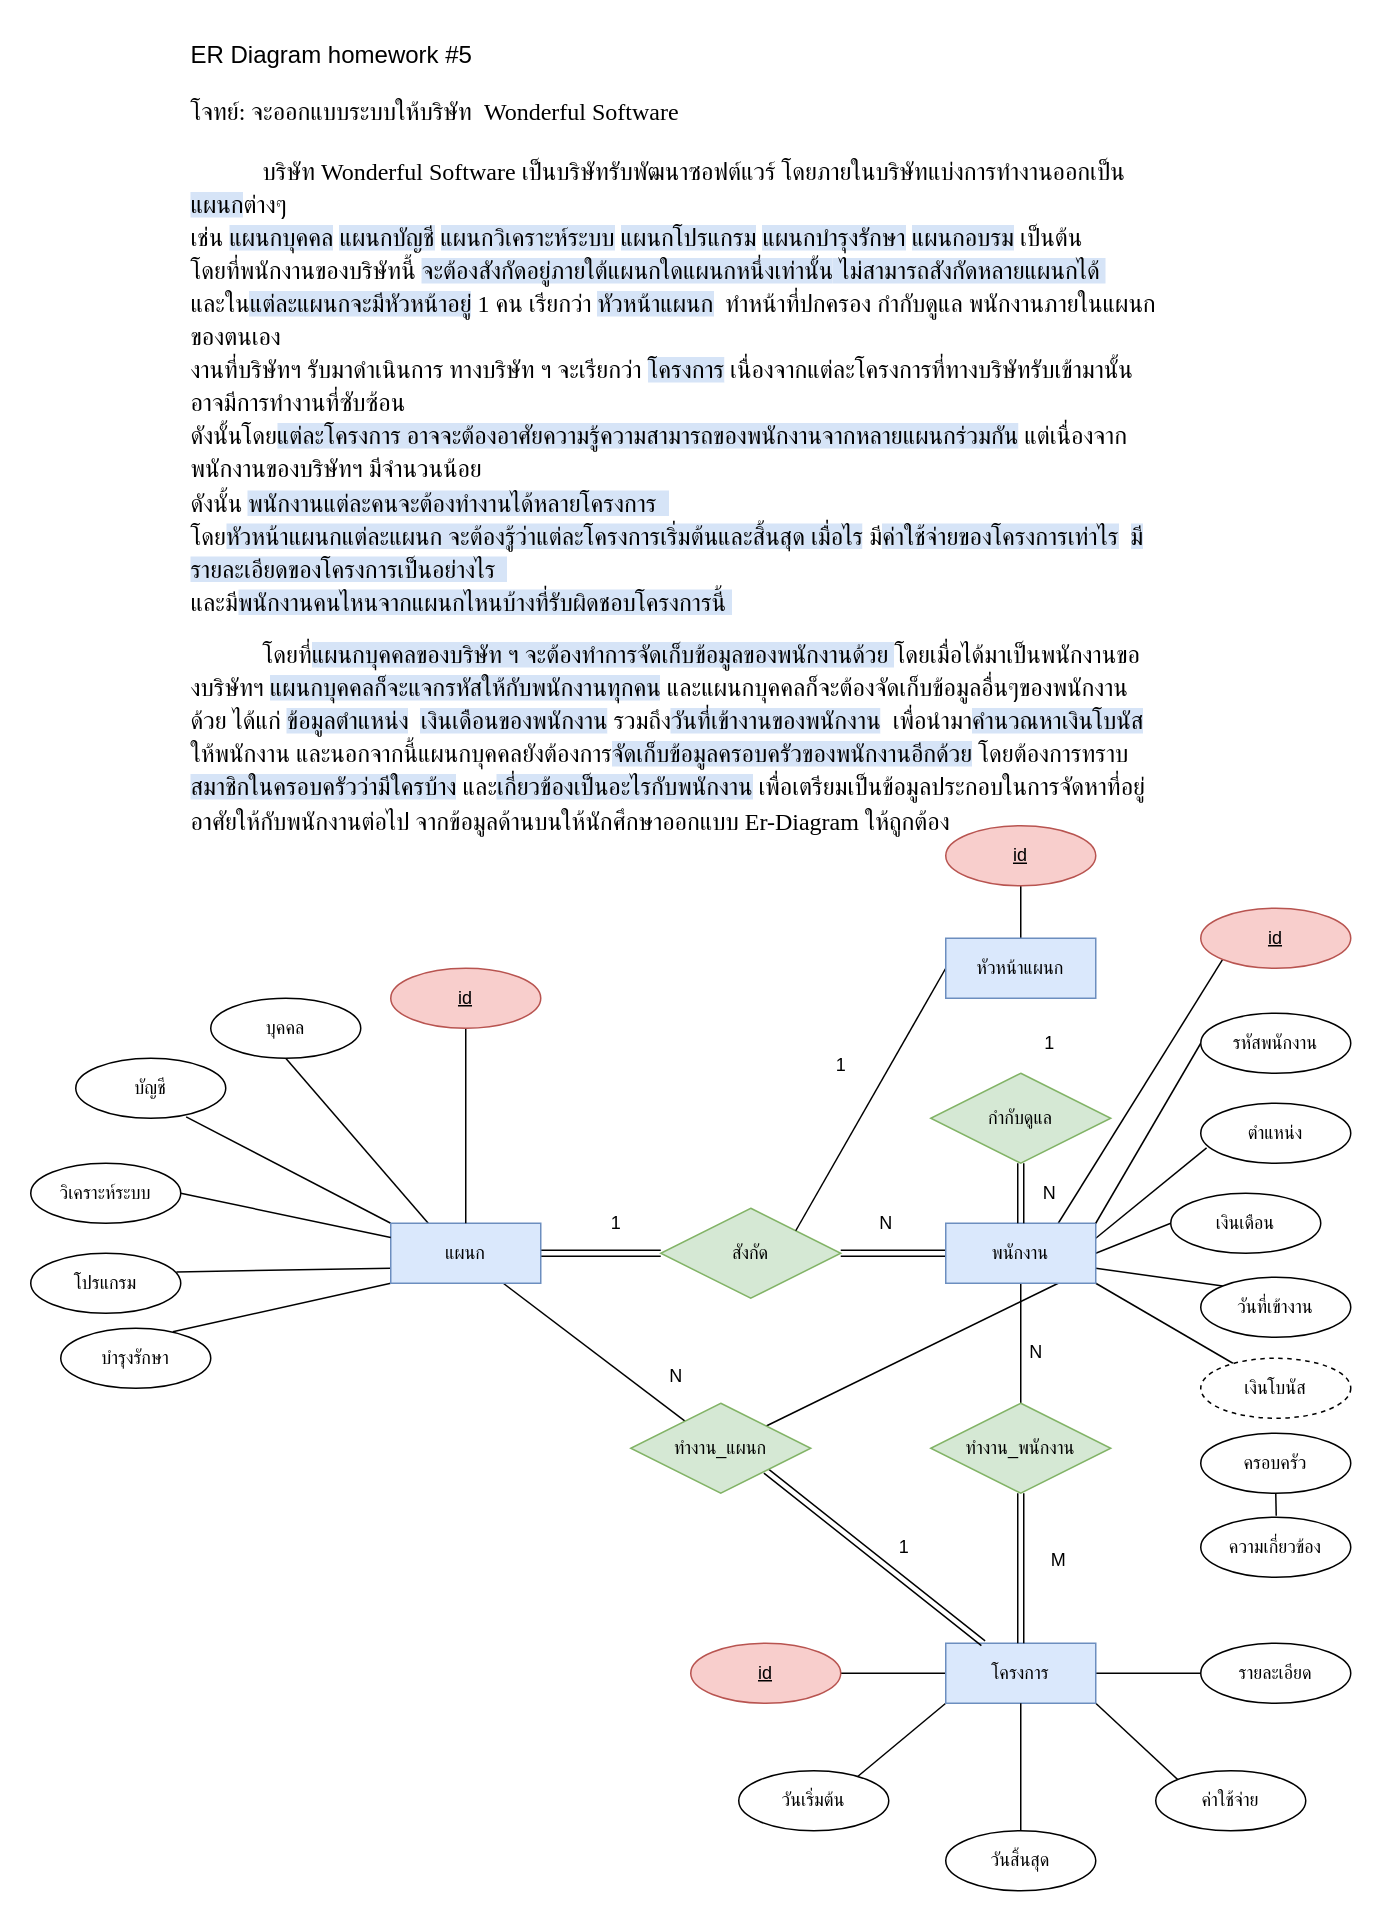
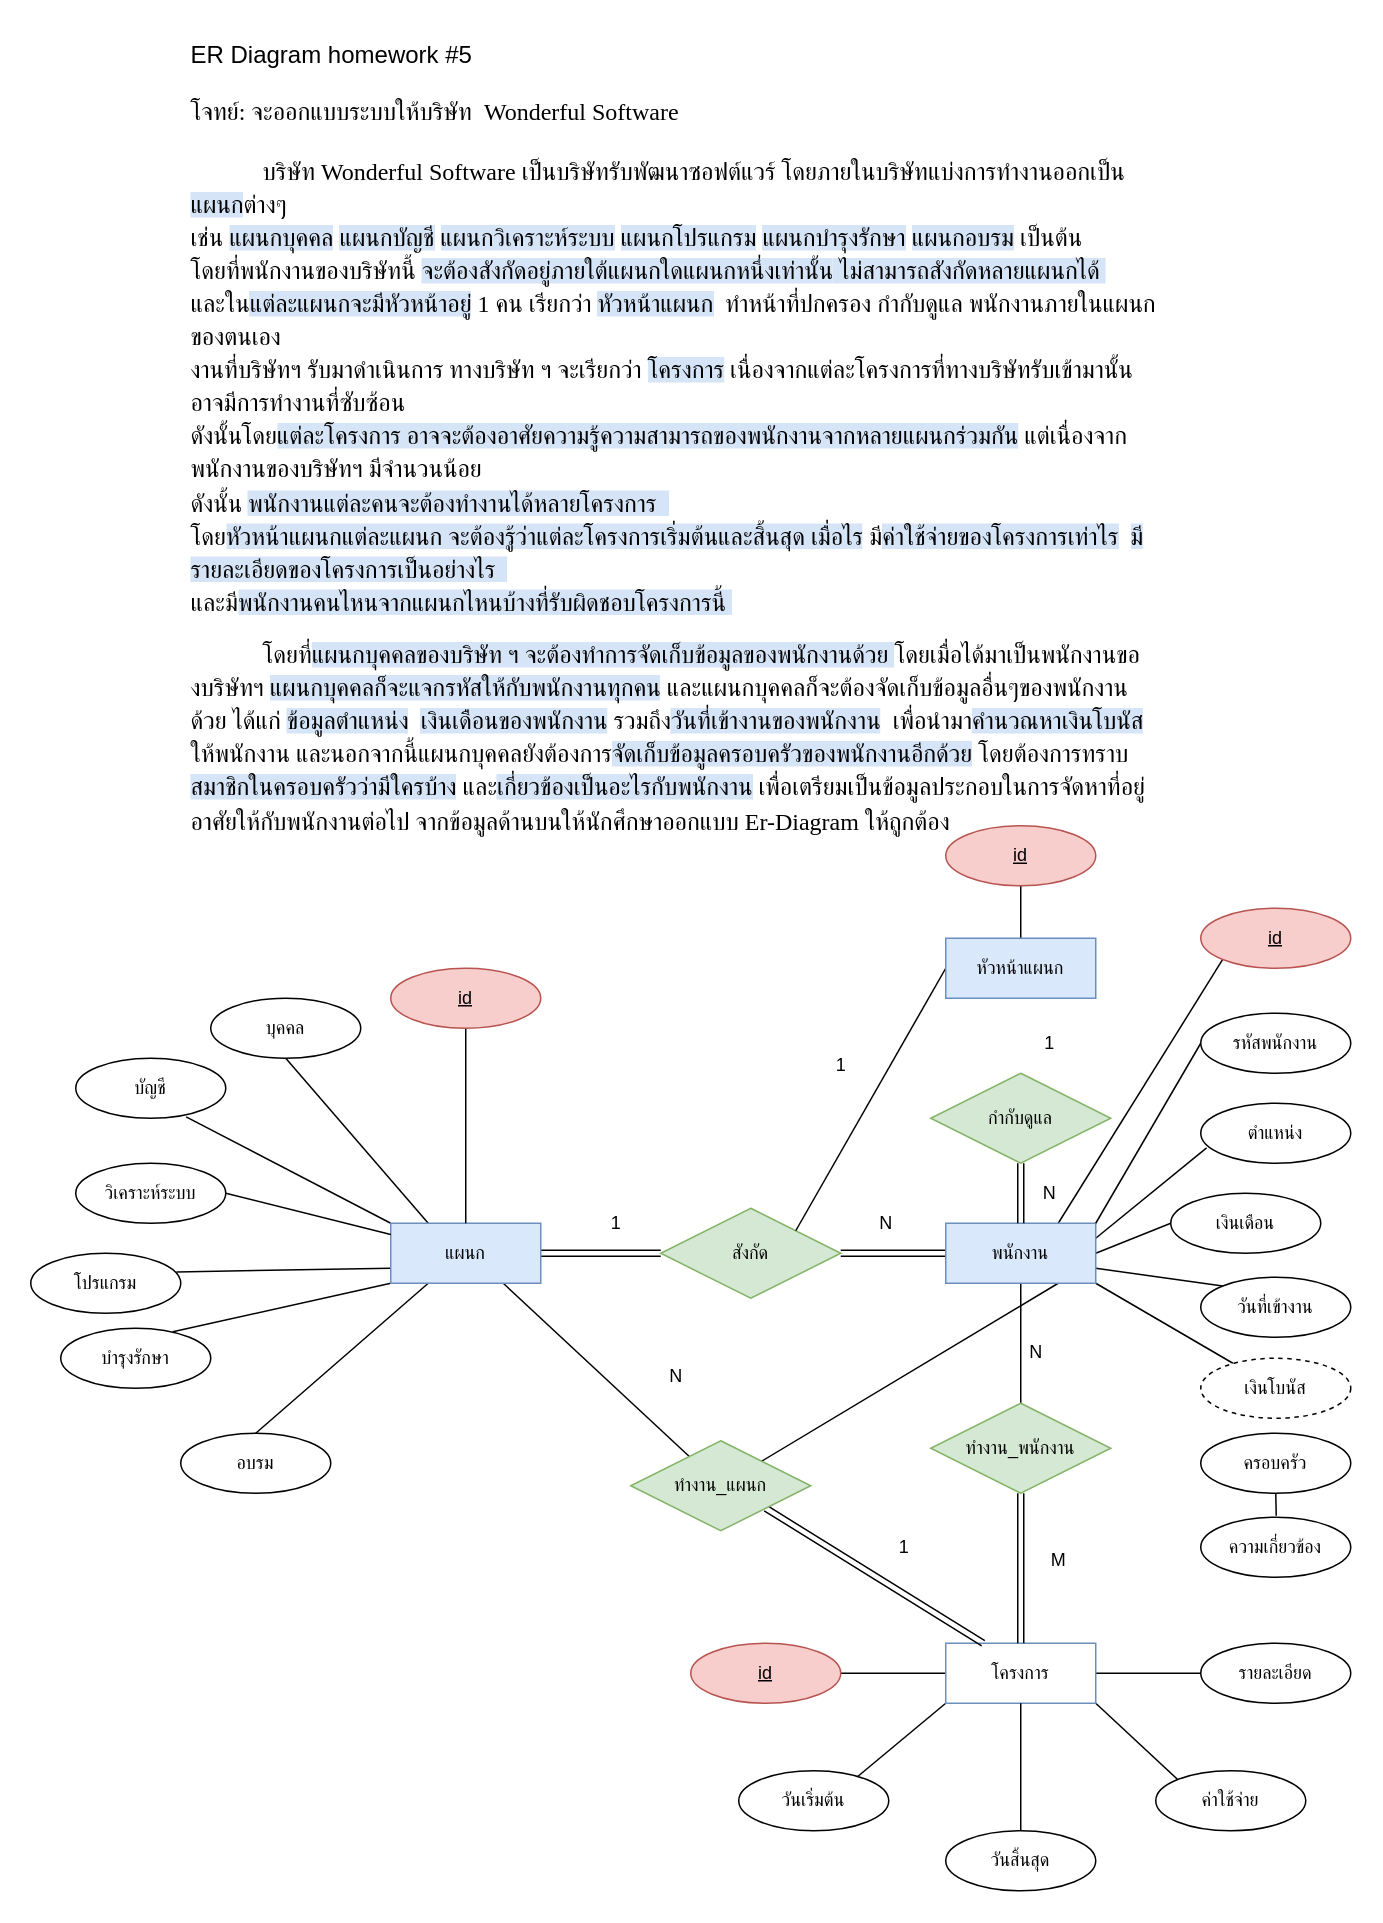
node "วิเคราะห์ระบบ": moved (106, 1193) -> (151, 1193)
edge "แผนก" -- "อบรม": added
node "ทำงาน_แผนก": moved (721, 1448) -> (721, 1486)
node "อบรม": added
node "โครงการ": fillcolor #dae8fc -> #ffffff
